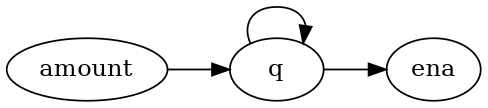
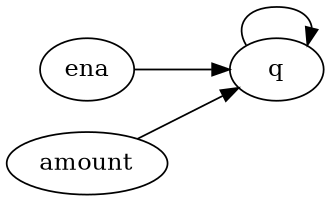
edge "q" -> "ena": reversed
